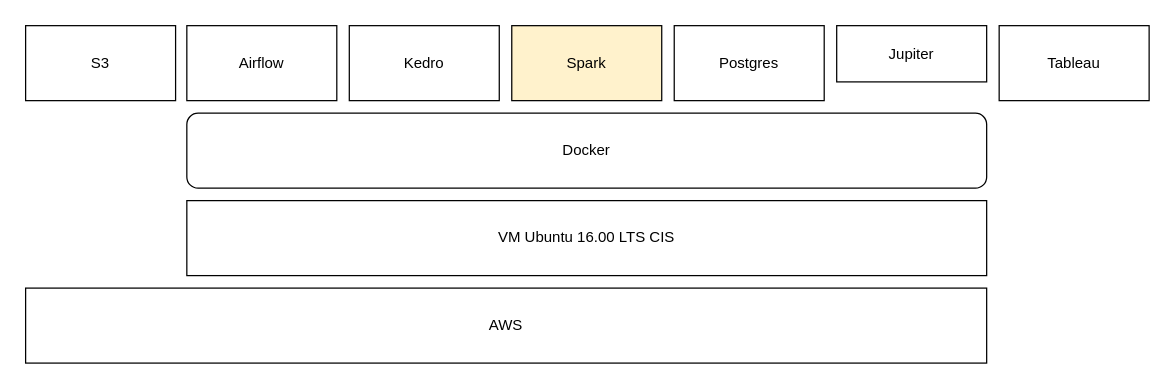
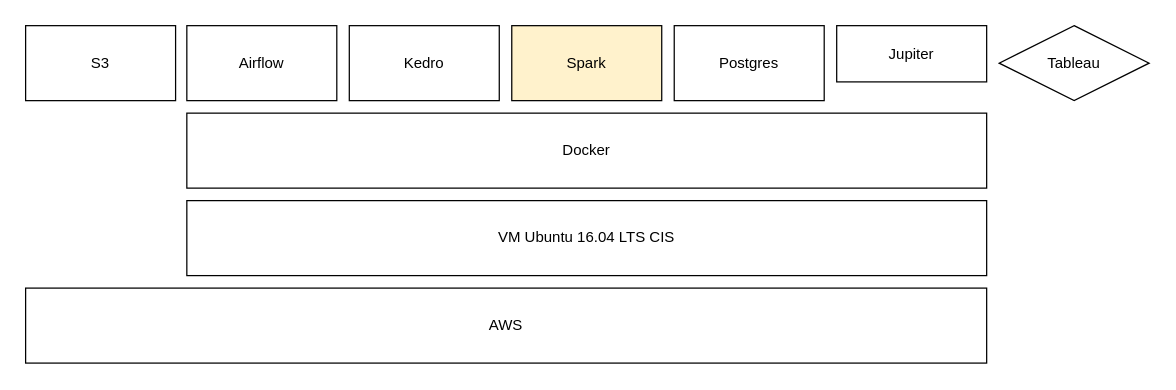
node "Tableau": shape rectangle -> diamond
node "Docker": shape rounded rectangle -> rectangle
node "VM Ubuntu 16.00 LTS CIS": label "VM Ubuntu 16.00 LTS CIS" -> "VM Ubuntu 16.04 LTS CIS"
